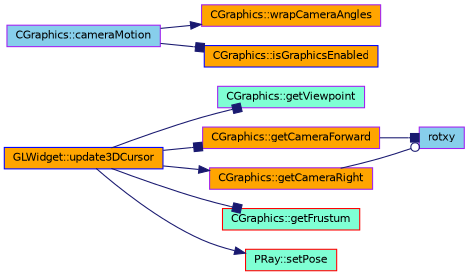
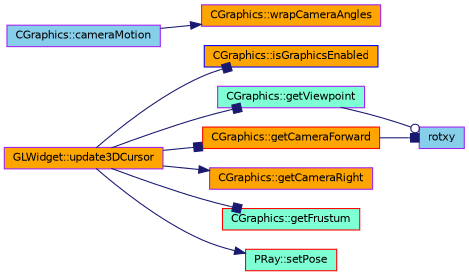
edge "CGraphics::cameraMotion" -> "CGraphics::isGraphicsEnabled": now "GLWidget::update3DCursor" -> "CGraphics::isGraphicsEnabled"
node "CGraphics::getCameraForward": color purple -> red
node "GLWidget::update3DCursor": color blue -> purple
edge "CGraphics::getCameraRight" -> "rotxy": now "CGraphics::getViewpoint" -> "rotxy"
